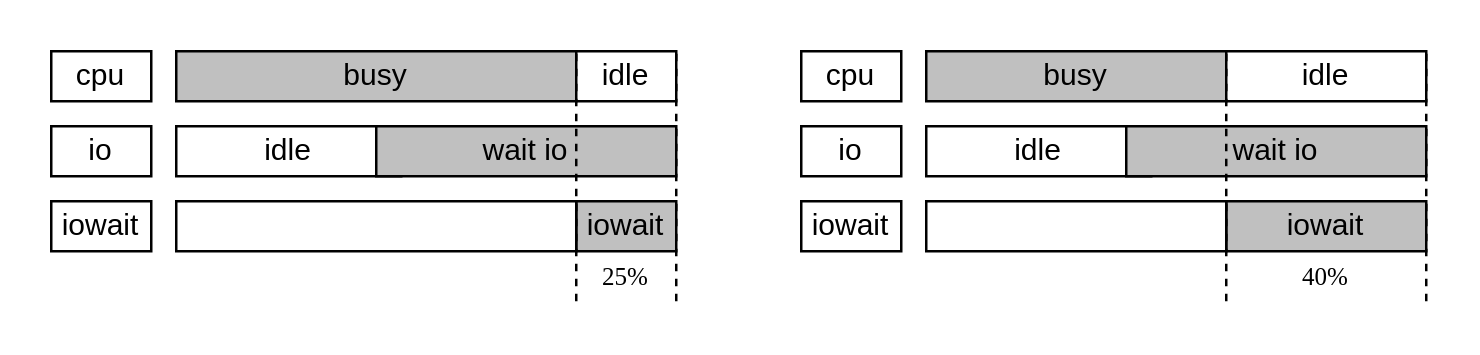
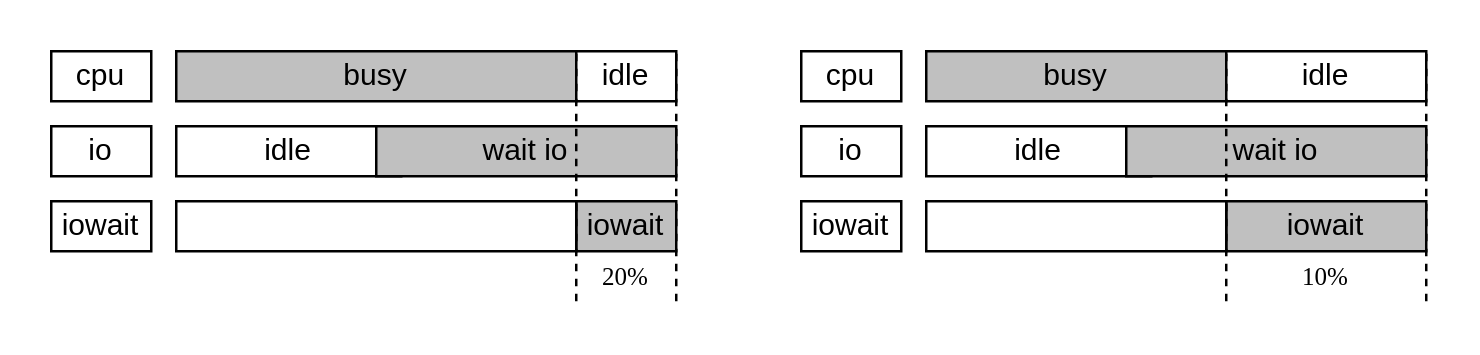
node "25%": label "25%" -> "20%"
node "40%": label "40%" -> "10%"
